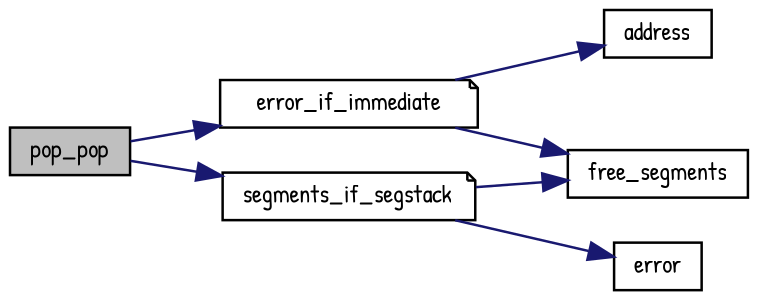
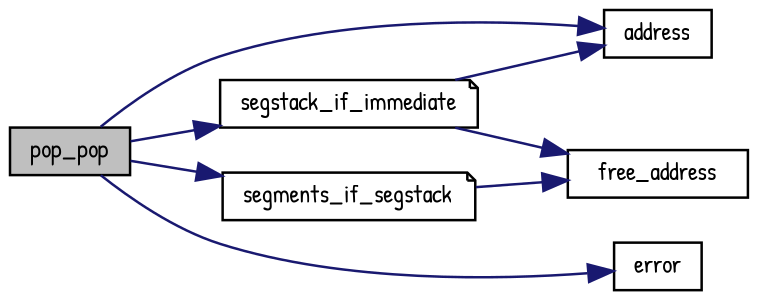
edge "pop_pop" -> "address": added
node "error_if_immediate": label "error_if_immediate" -> "segstack_if_immediate"
node "free_segments": label "free_segments" -> "free_address"
edge "segments_if_segstack" -> "error": now "pop_pop" -> "error"
